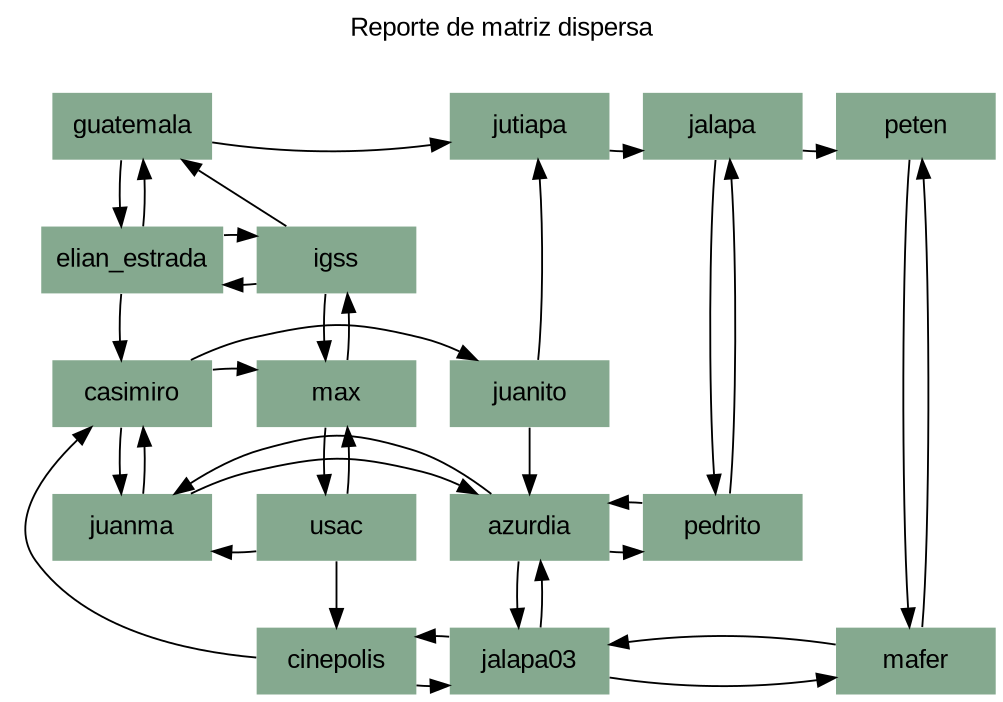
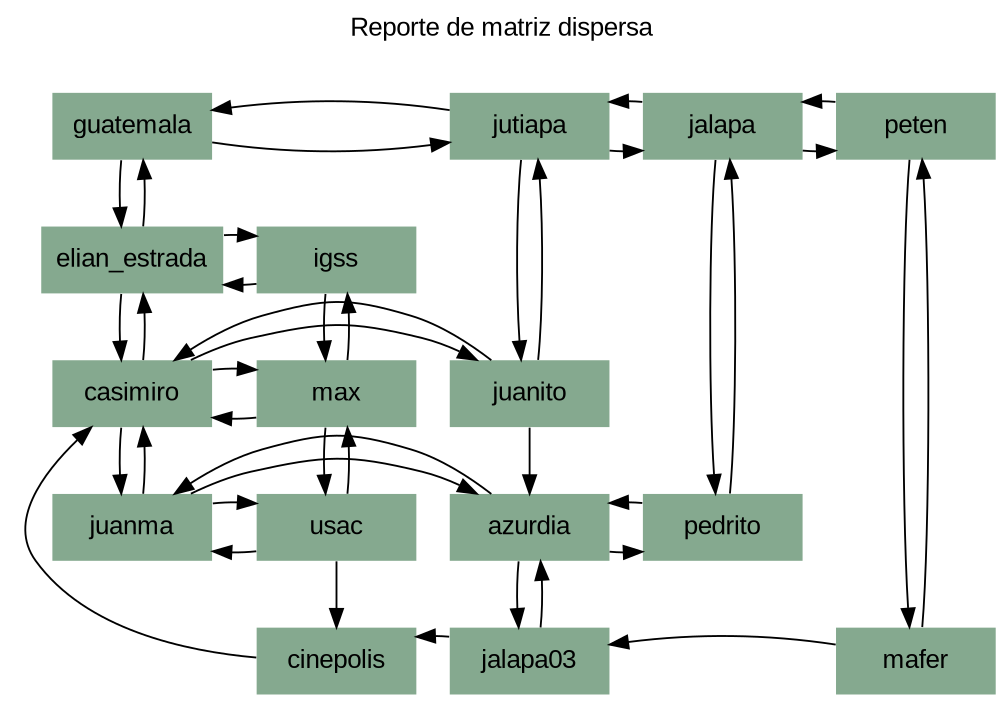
edge "jalapa" -> "jutiapa": added
edge "peten" -> "jalapa": added
edge "igss" -> "guatemala": now "jutiapa" -> "guatemala"
edge "jutiapa" -> "juanito": added
edge "juanito" -> "casimiro": added
edge "casimiro" -> "elian_estrada": added
edge "max" -> "casimiro": added
edge "juanma" -> "usac": added
edge "cinepolis" -> "jalapa03": removed
edge "jalapa03" -> "mafer": removed
